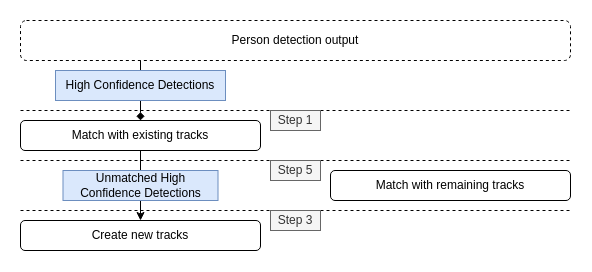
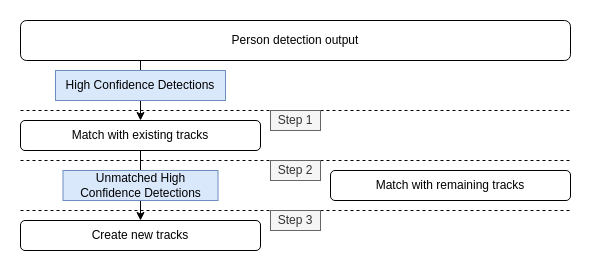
node "Person detection output": style dashed -> solid
edge "Person detection output" -> "Match with existing tracks": arrowhead diamond -> classic
node "Step 5": label "Step 5" -> "Step 2"
